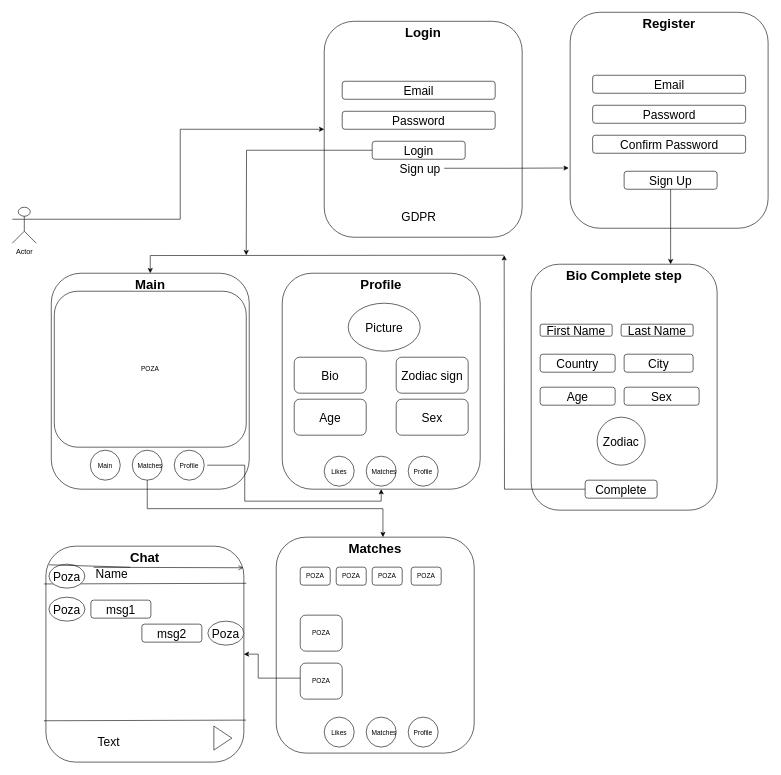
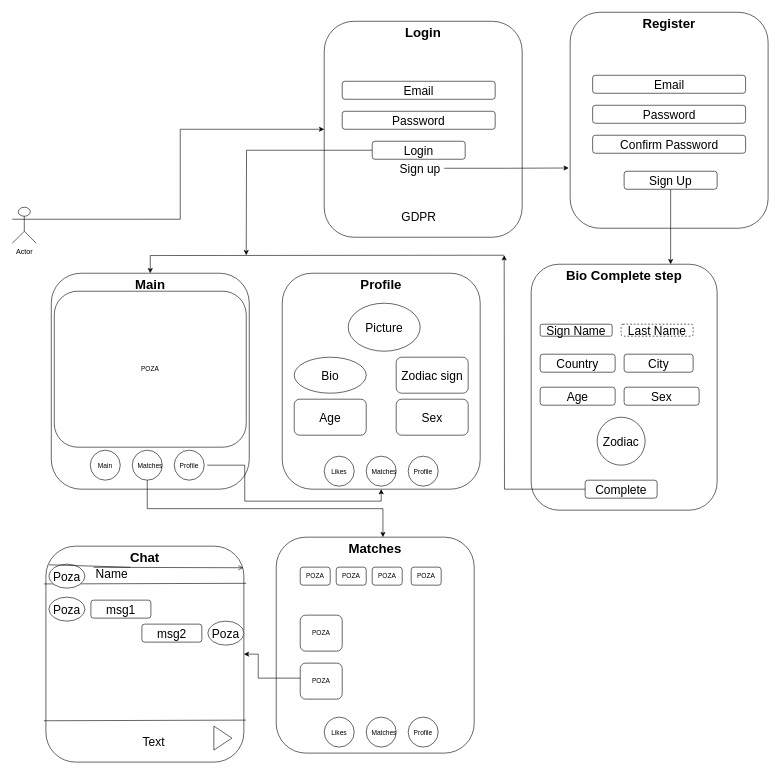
node "First Name": label "First Name" -> "Sign Name"
node "Last Name": style solid -> dashed
node "Bio": shape rounded rectangle -> ellipse
node "Text": moved (109, 741) -> (154, 741)
